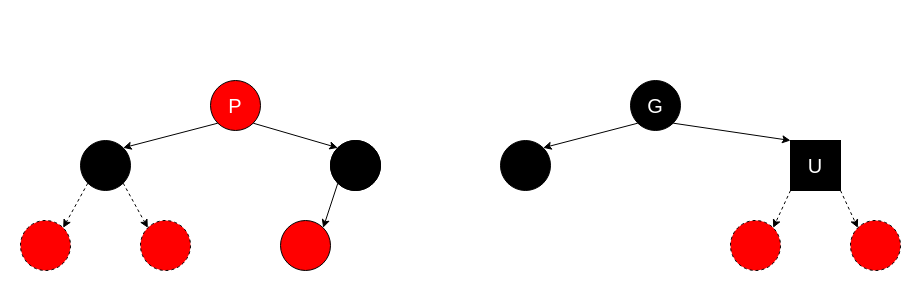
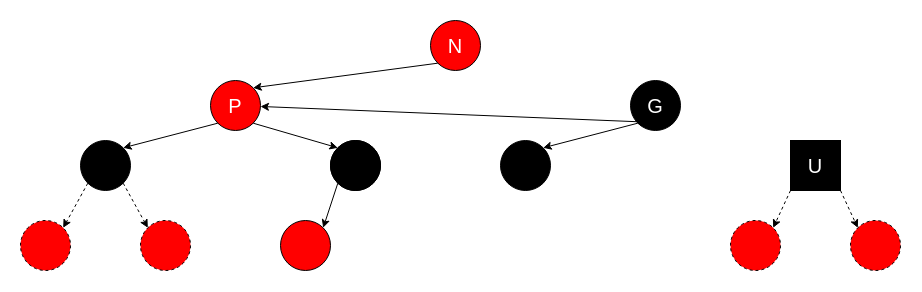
node "N": added
edge "N" -> "P": added
edge "G" -> "U": now "G" -> "P"
